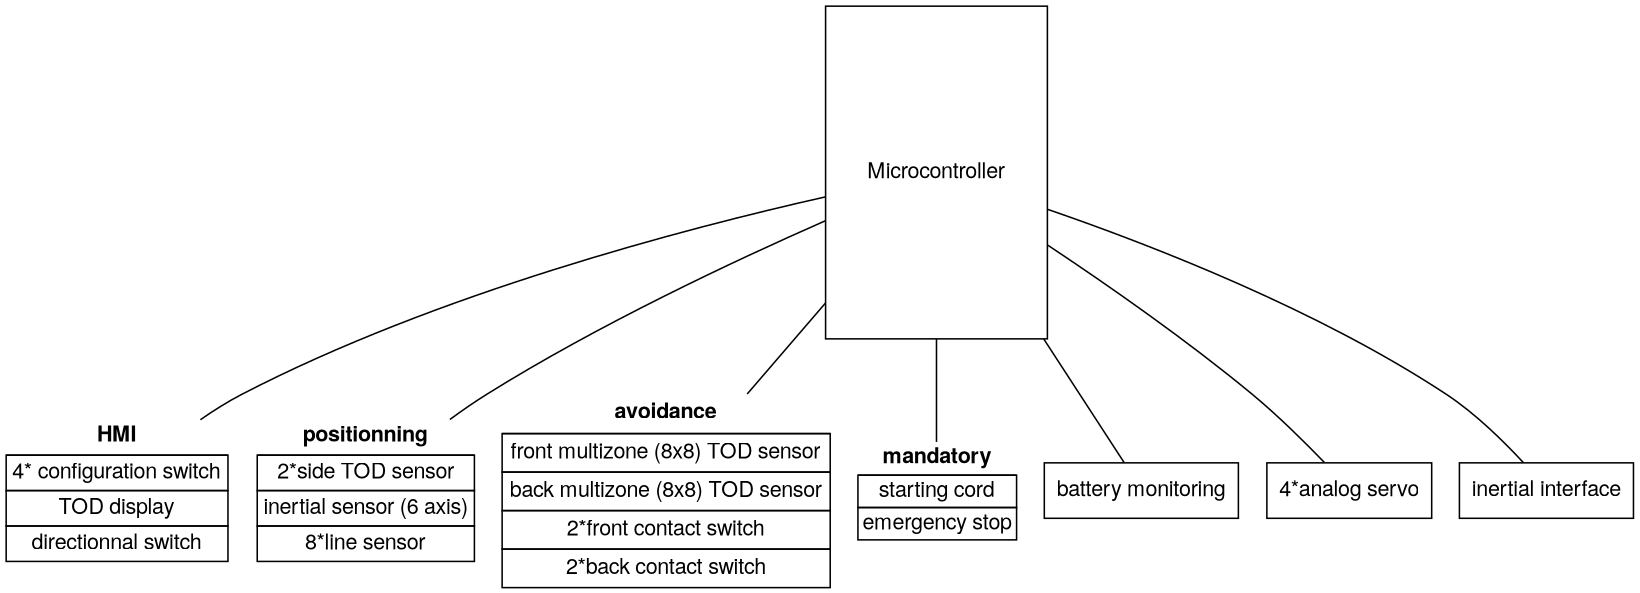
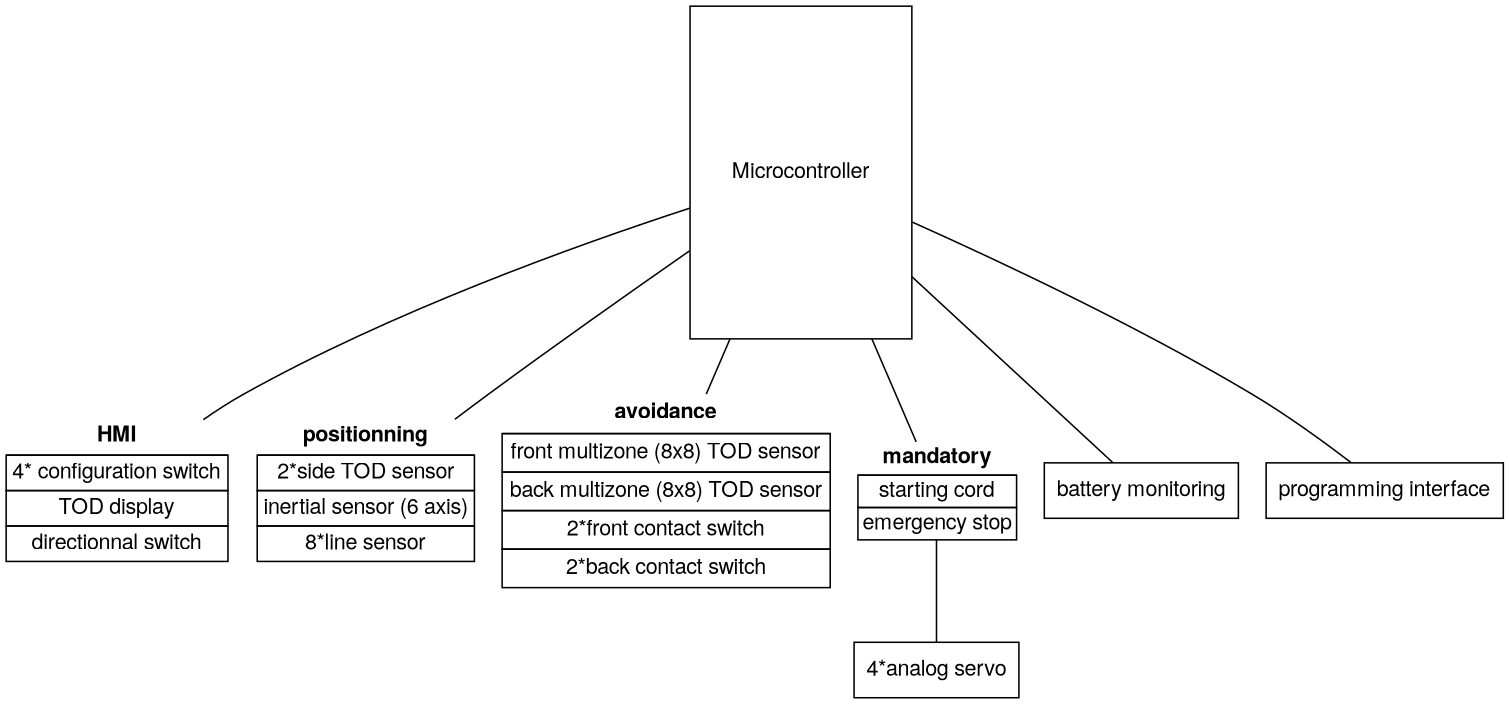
edge "Microcontroller" -- "4*analog servo": now "mandatory" -- "4*analog servo"
node "inertial interface": label "inertial interface" -> "programming interface"
